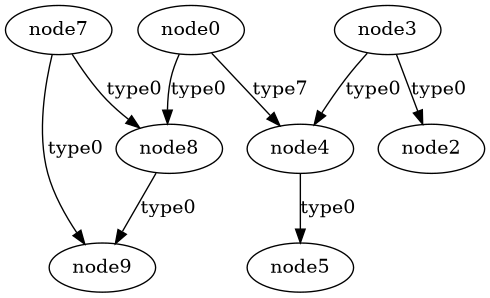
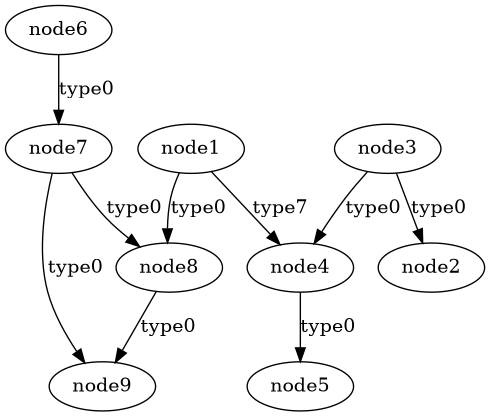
node "node6": added
node "node0": label "node0" -> "node1"
